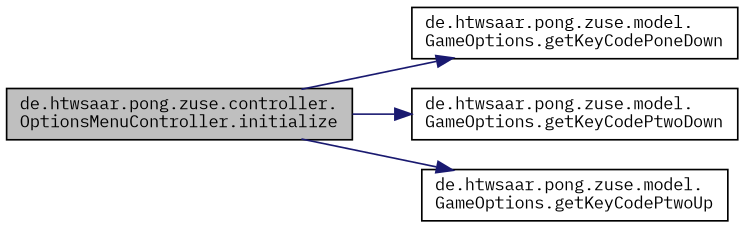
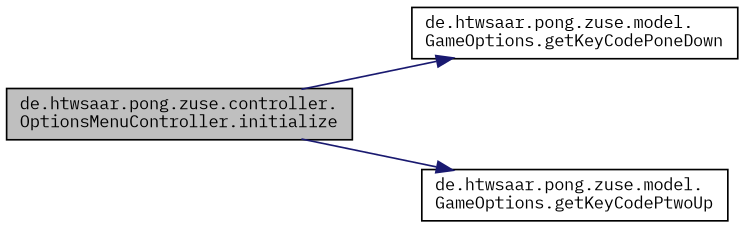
node "de.htwsaar.pong.zuse.model. GameOptions.getKeyCodePtwoDown": removed
